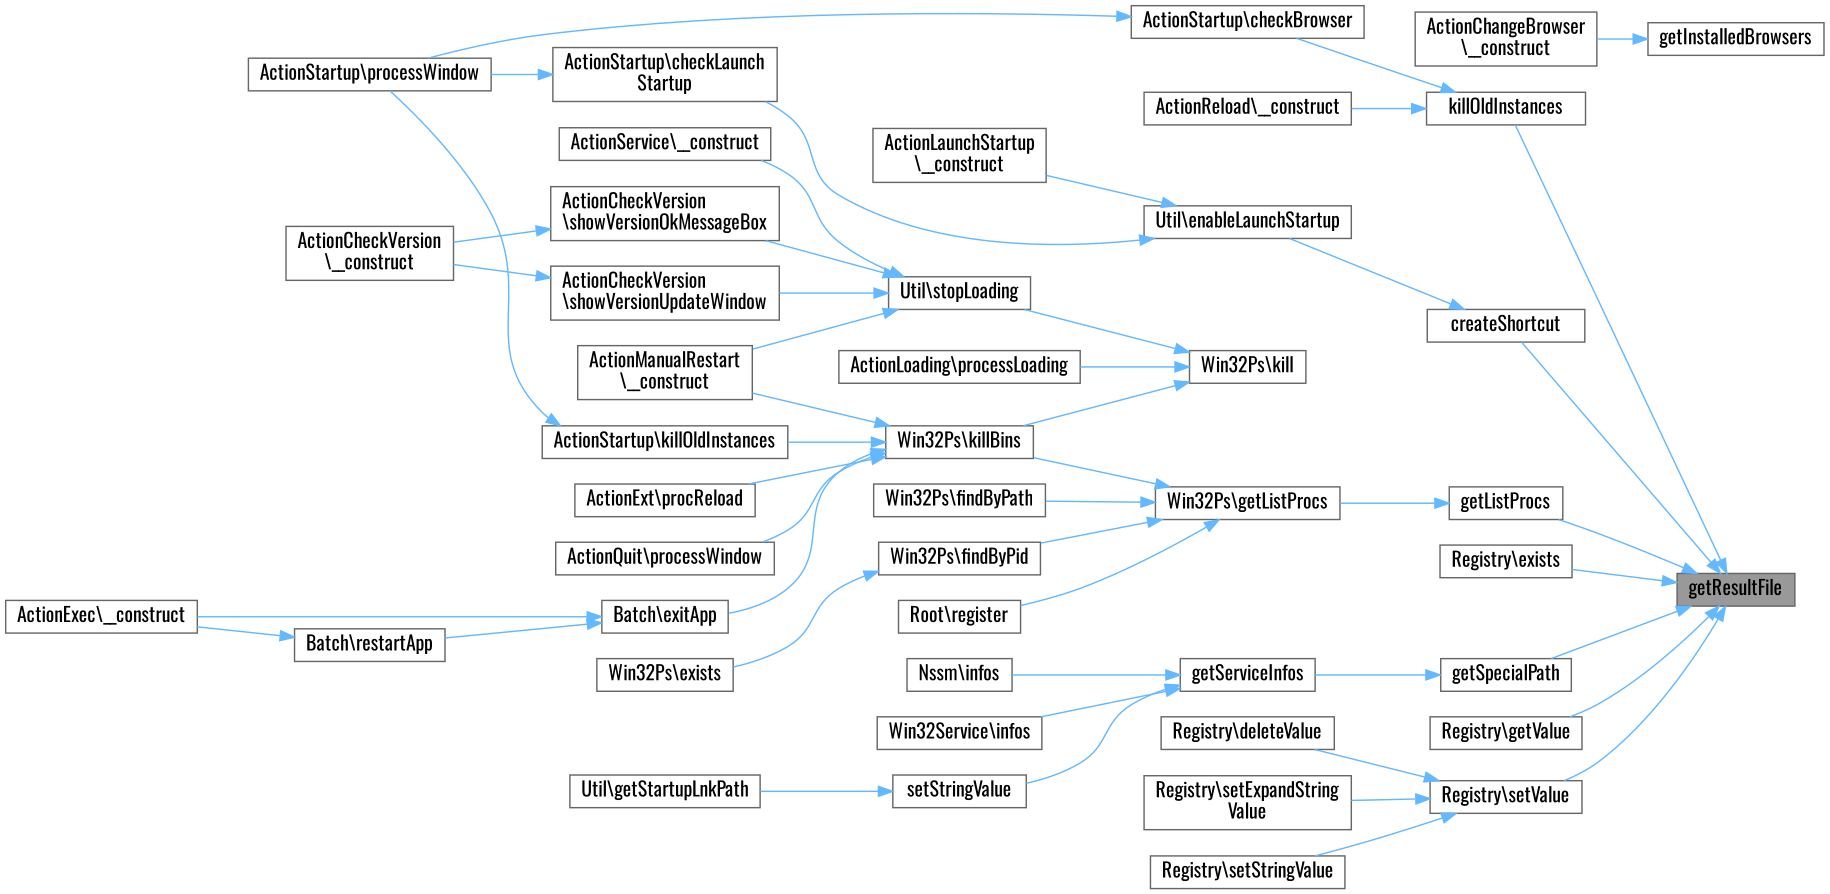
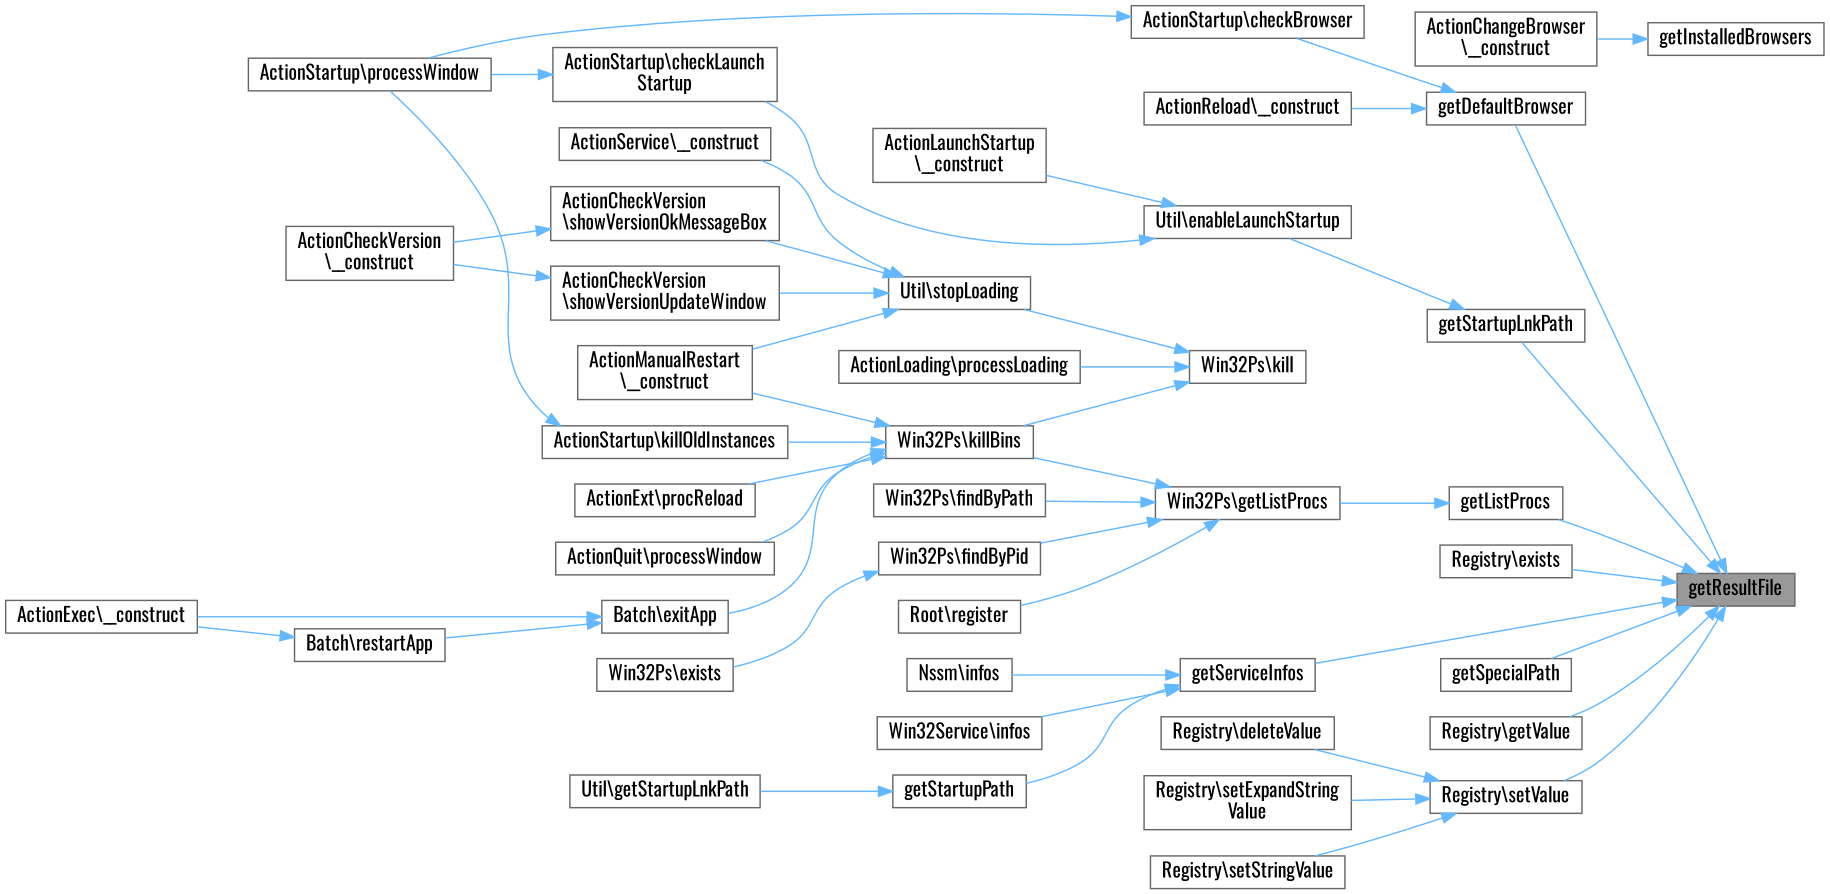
node "killOldInstances": label "killOldInstances" -> "getDefaultBrowser"
node "createShortcut": label "createShortcut" -> "getStartupLnkPath"
edge "getServiceInfos" -> "getSpecialPath": now "getServiceInfos" -> "getResultFile"
node "setStringValue": label "setStringValue" -> "getStartupPath"
